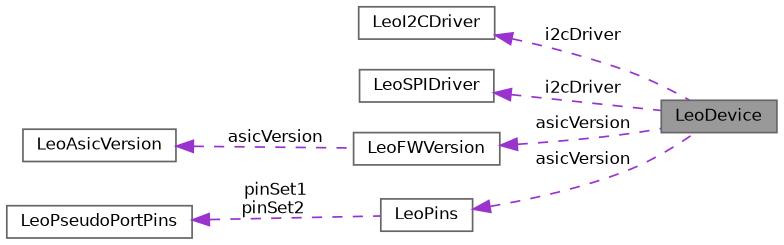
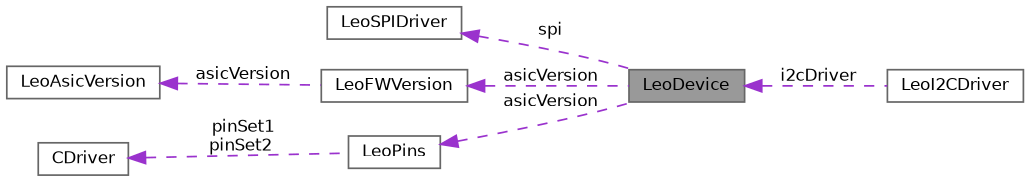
edge "LeoDevice" -> "LeoI2CDriver": reversed
edge "LeoDevice" -> "LeoSPIDriver": label " i2cDriver" -> " spi"
node "LeoPseudoPortPins": label "LeoPseudoPortPins" -> "CDriver"
